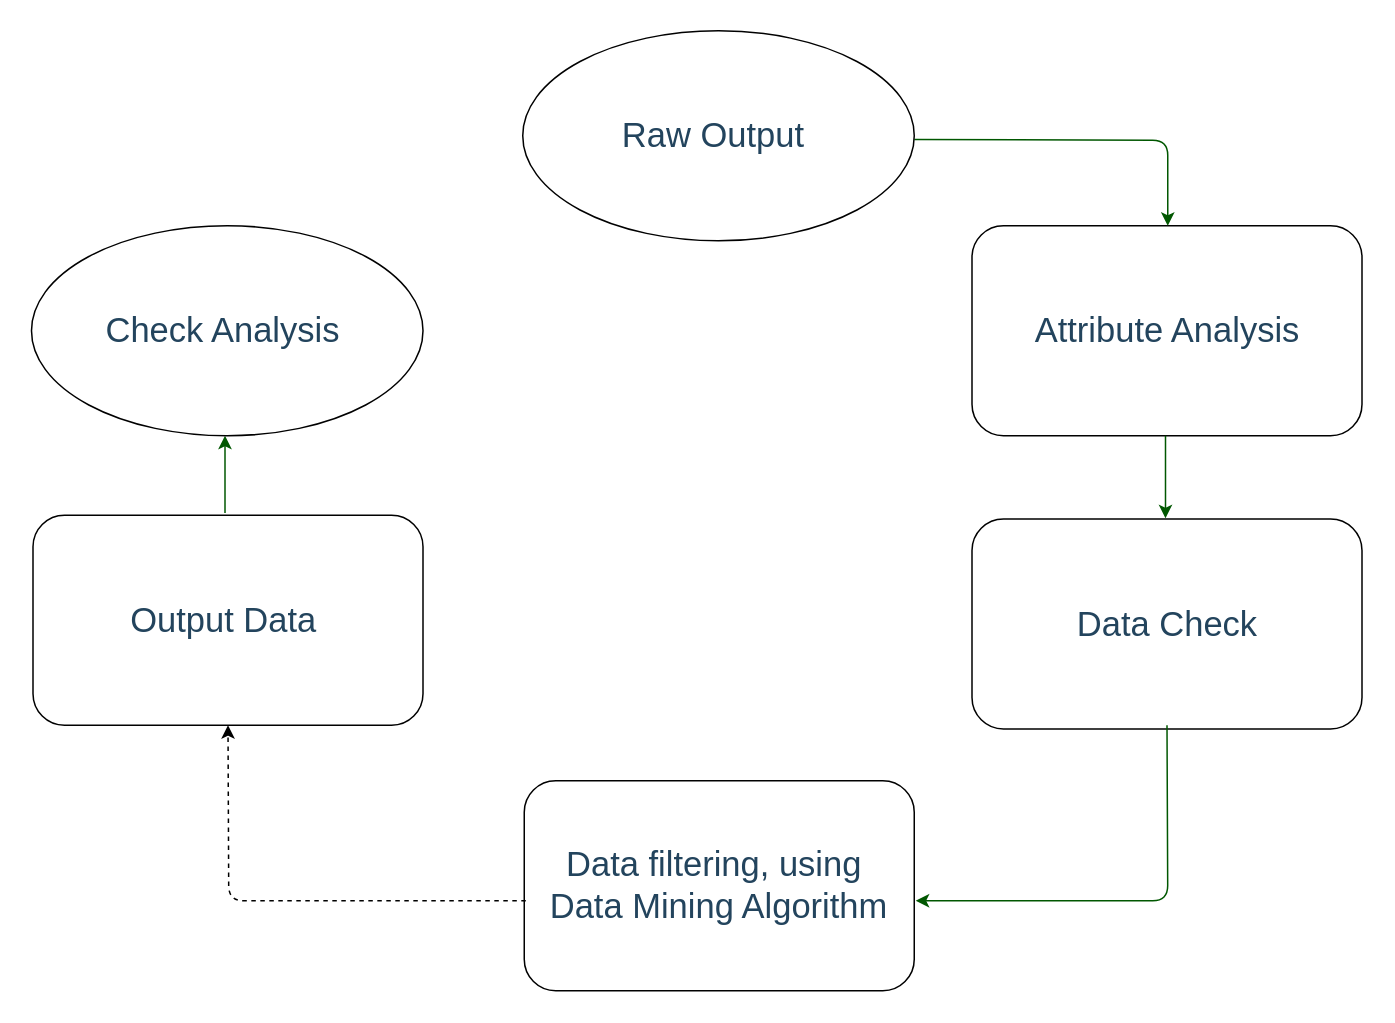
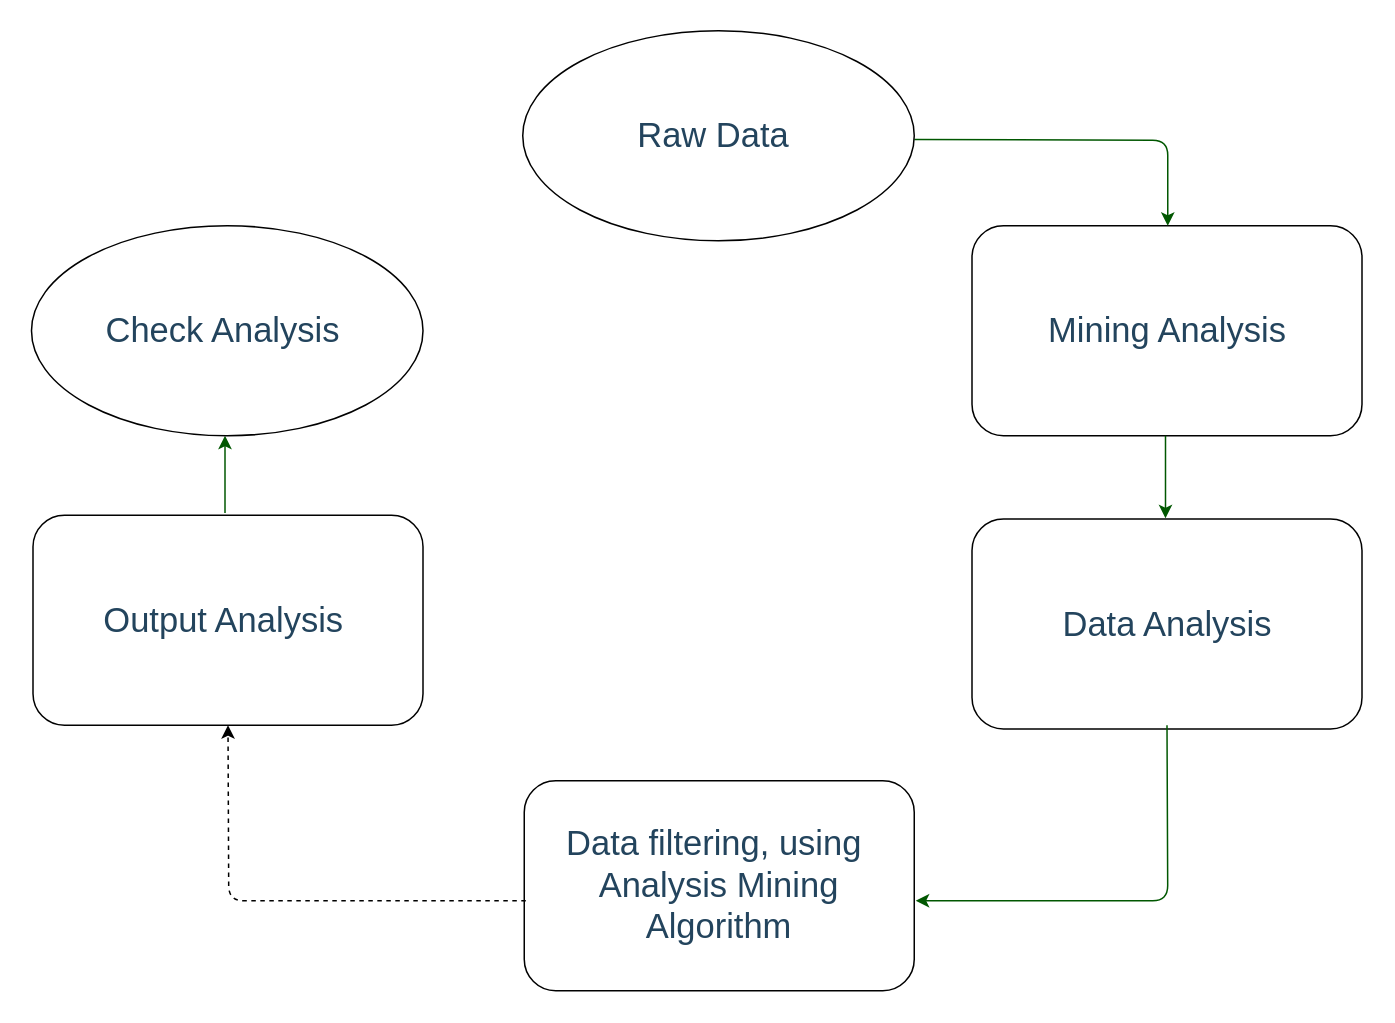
node "Raw Output": label "Raw Output" -> "Raw Data"
node "Attribute Analysis": label "Attribute Analysis" -> "Mining Analysis"
node "Output Data": label "Output Data" -> "Output Analysis"
node "Data Check": label "Data Check" -> "Data Analysis"
node "Data filtering, using Data Mining Algorithm": label "Data filtering, using Data Mining Algorithm" -> "Data filtering, using Analysis Mining Algorithm"
